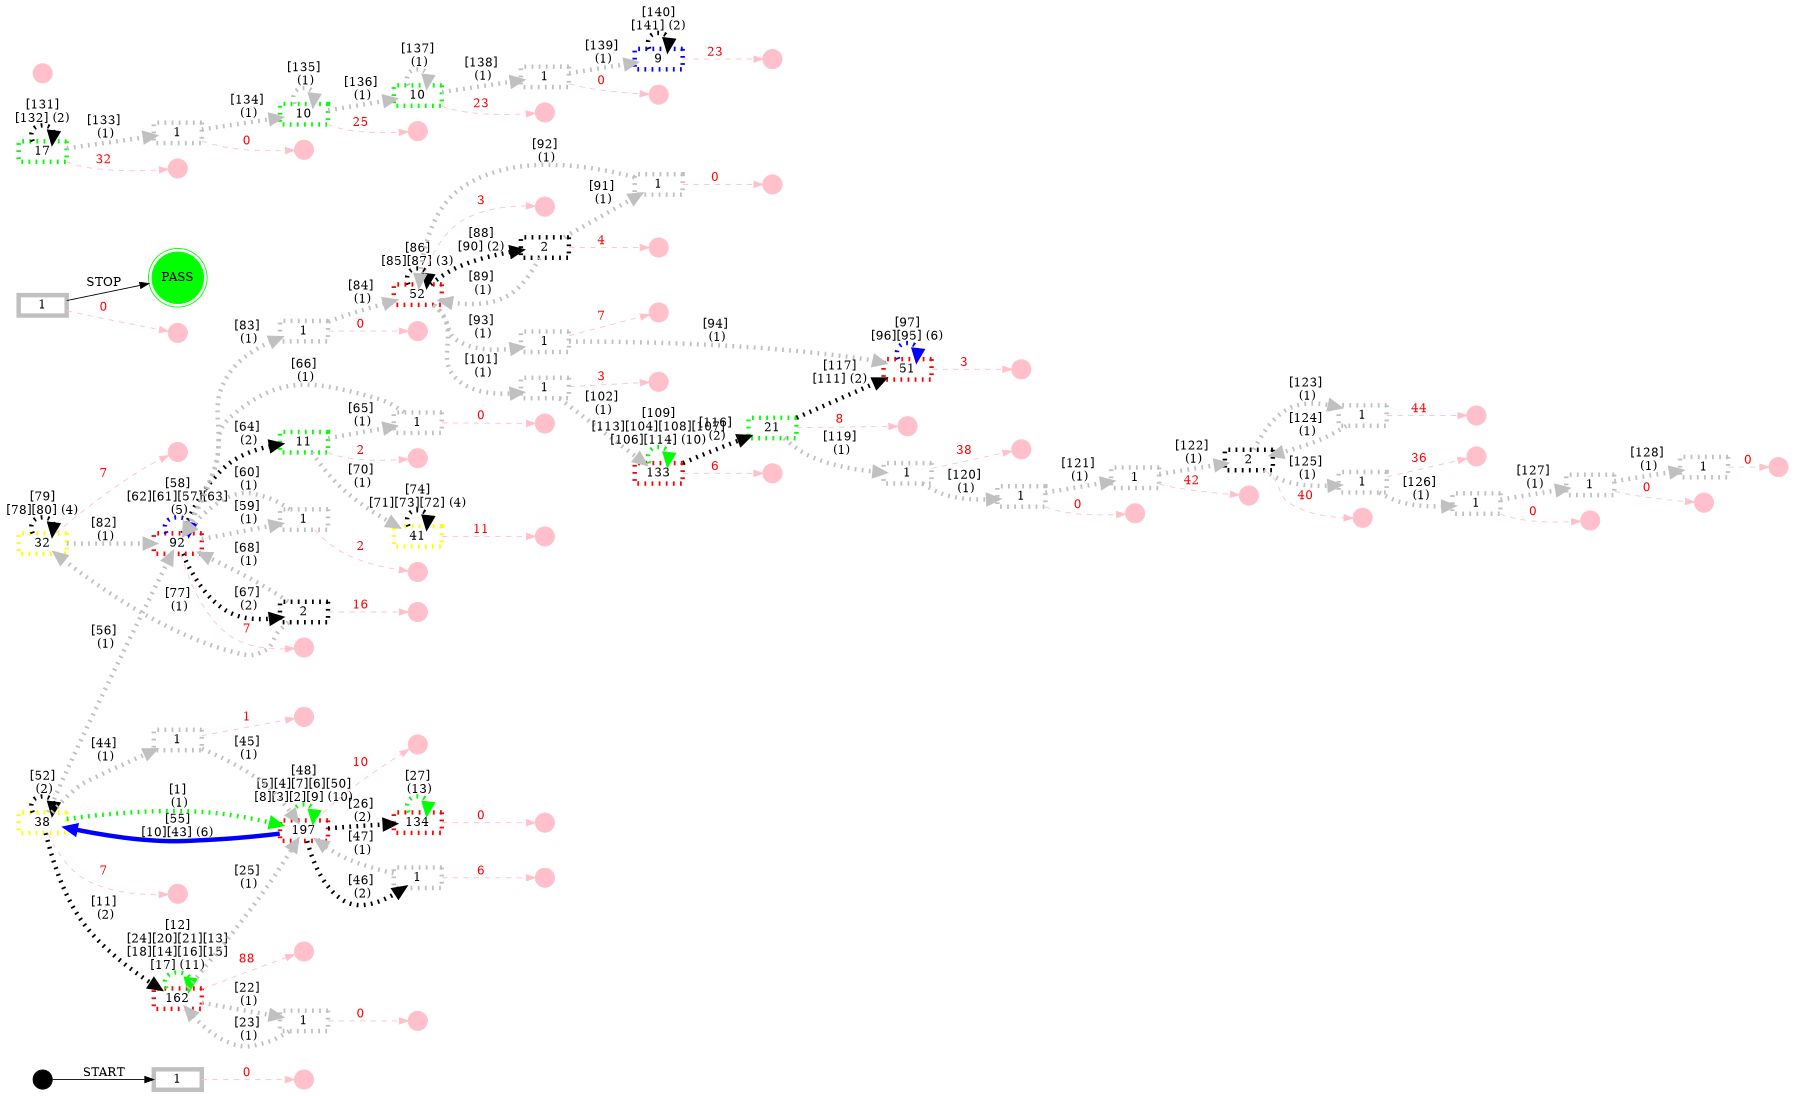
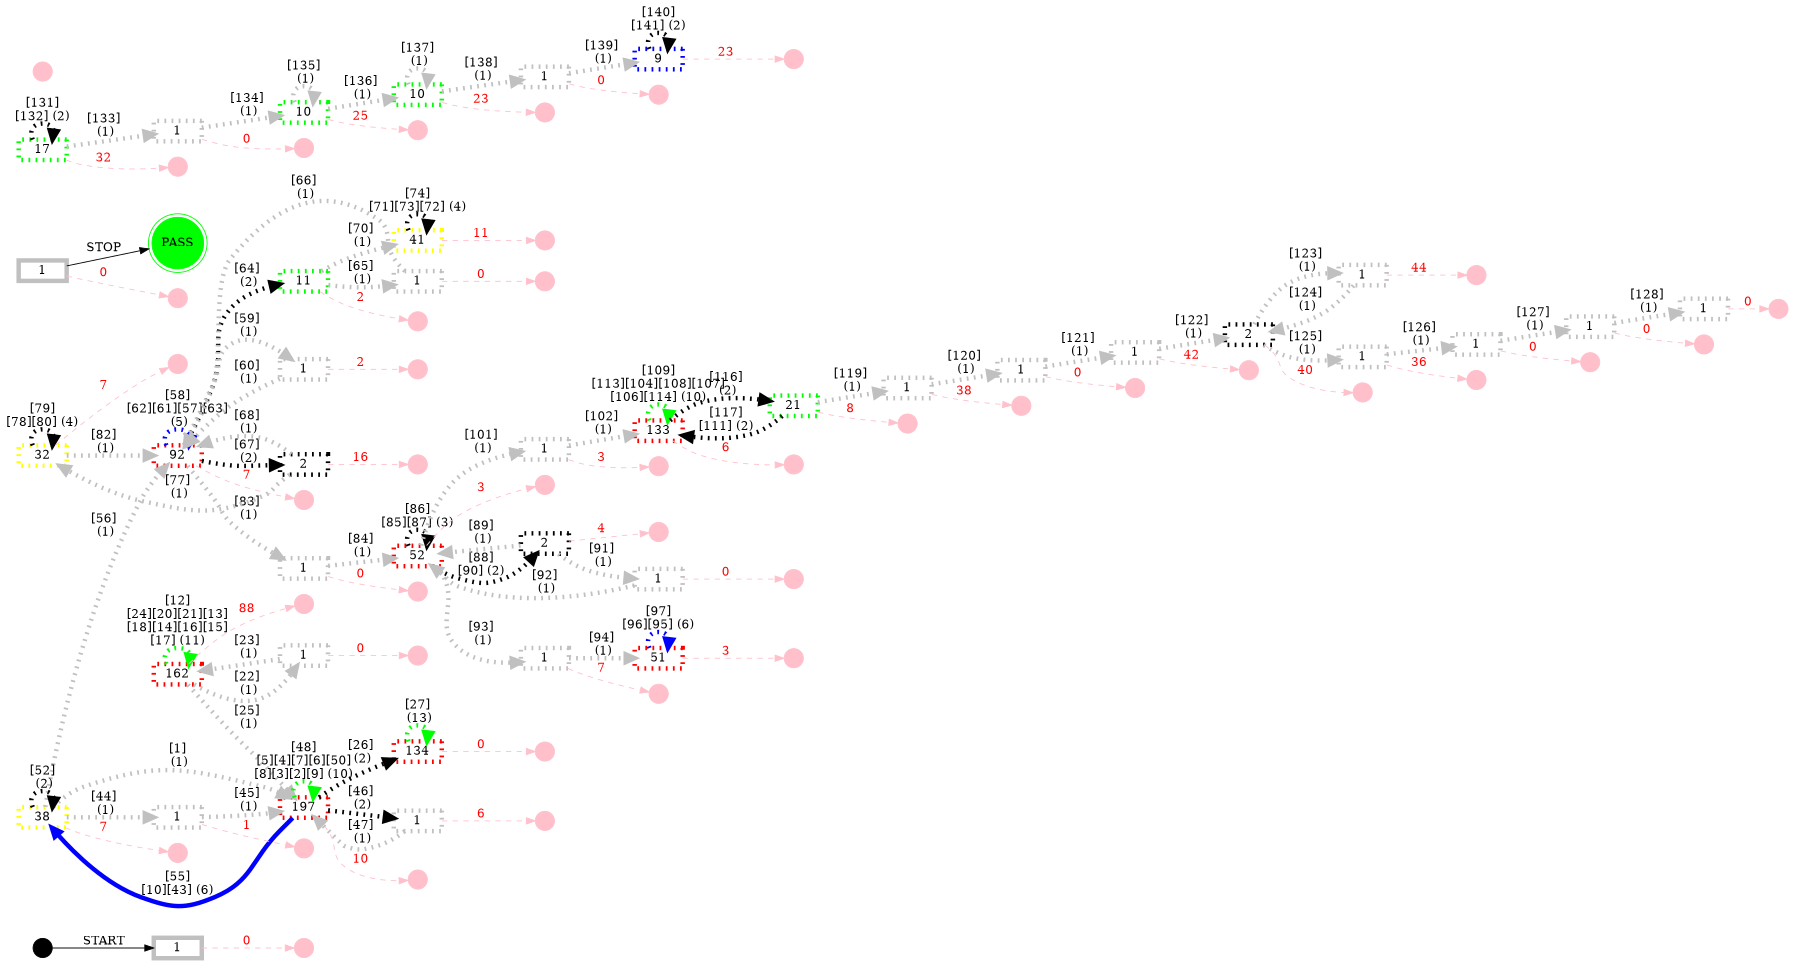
edge "21" -> "51": now "21" -> "133"
edge "38" -> "197": color green -> grey
edge "38" -> "162": removed, label "[11] (2)"
